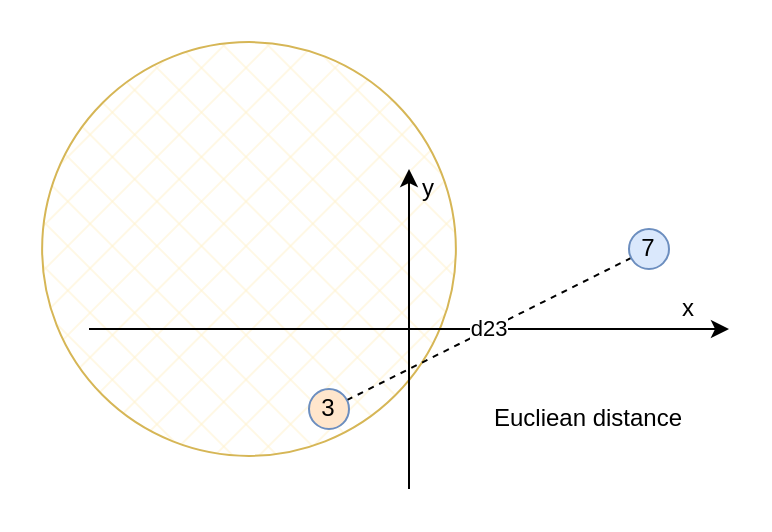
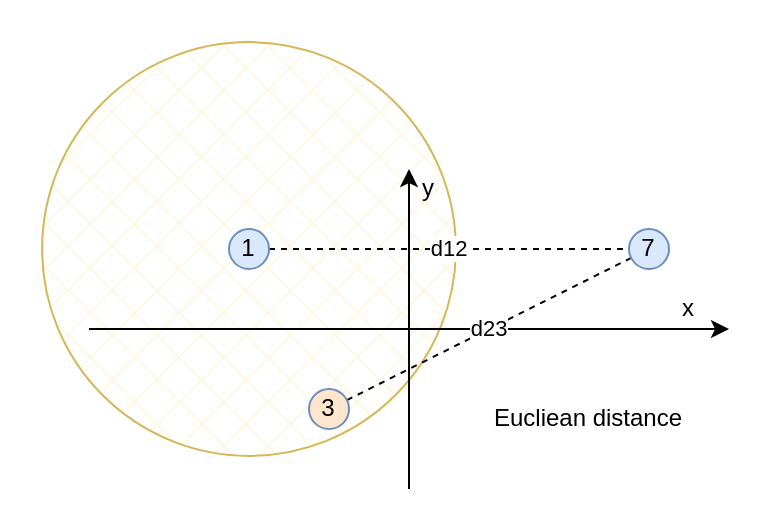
node "1": added
edge "1" -- "7": added, label "d12"
